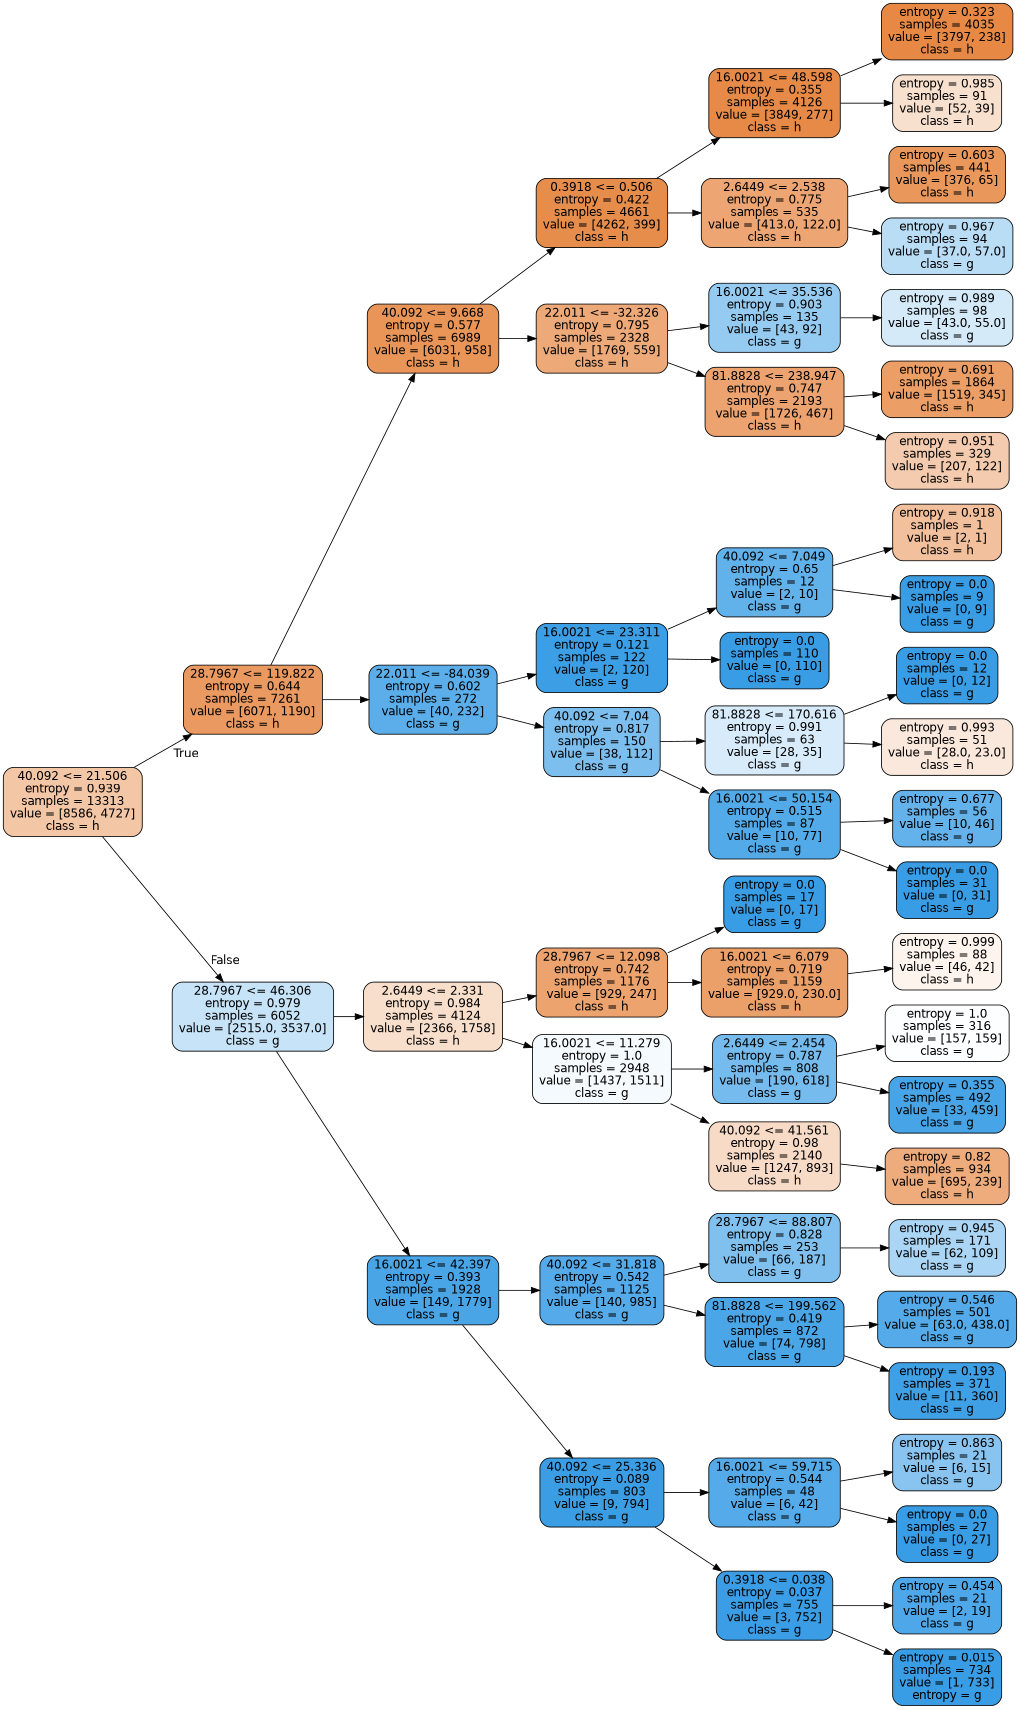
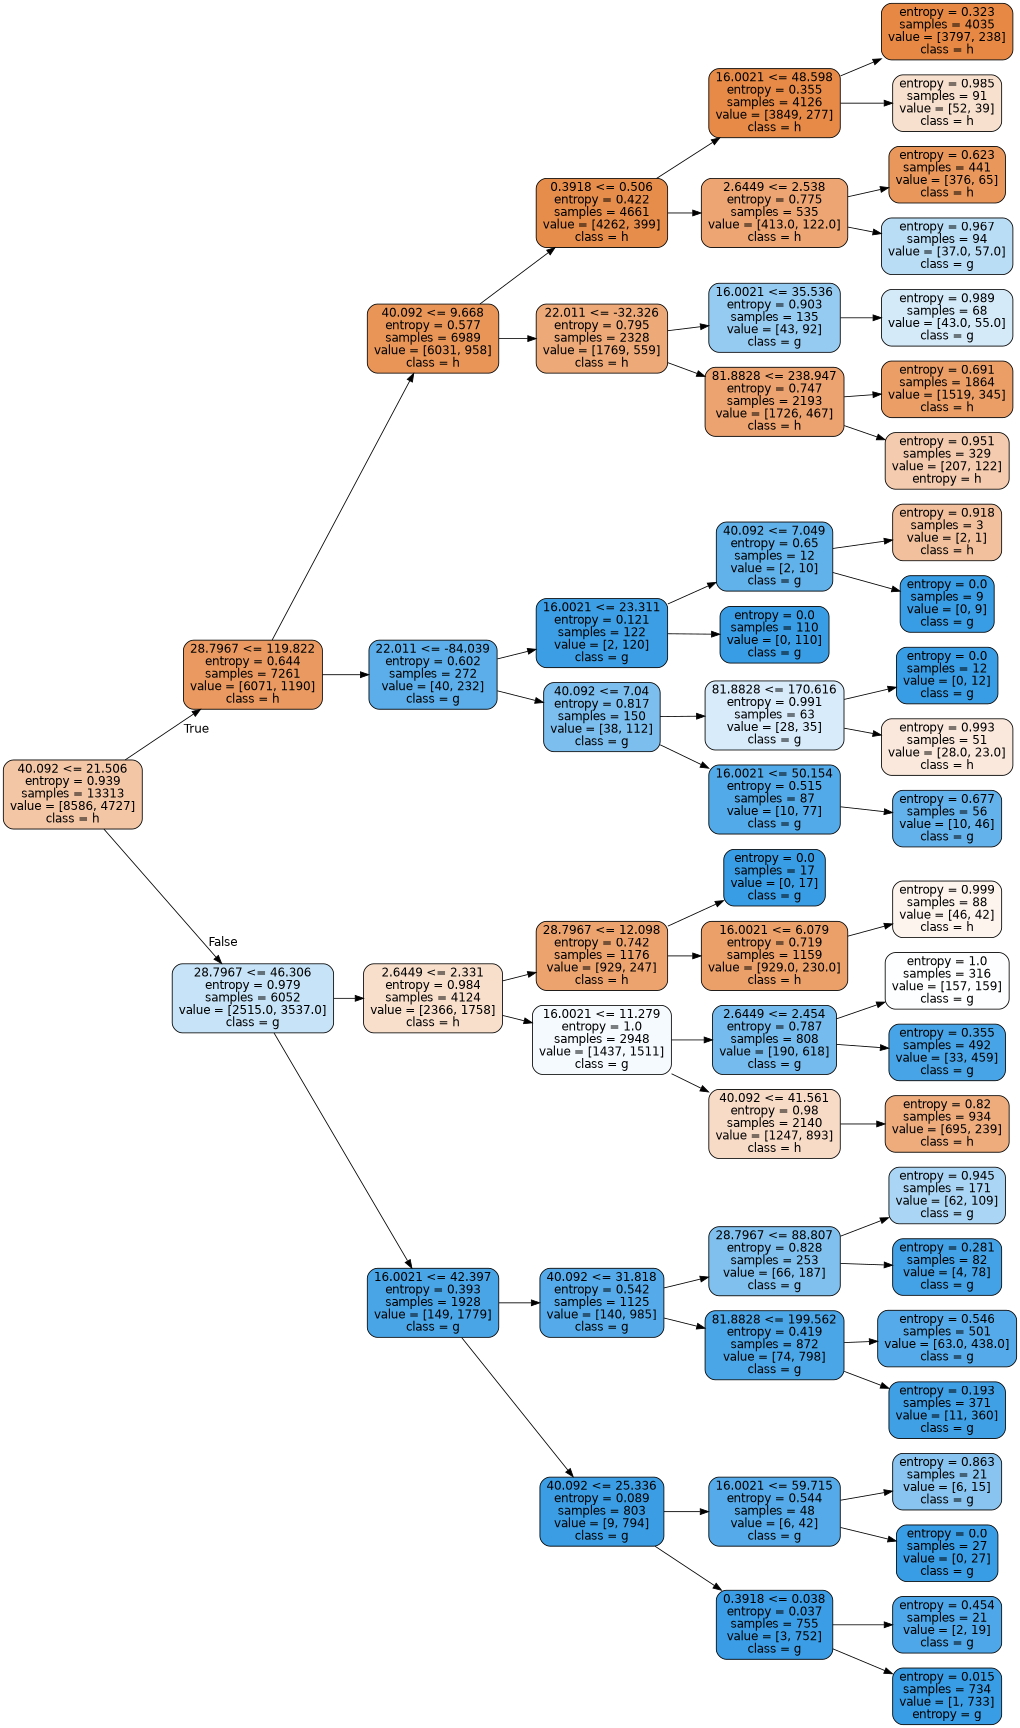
node "entropy = 0.603 samples = 441 value = [376, 65] class = h": label "entropy = 0.603 samples = 441 value = [376, 65] class = h" -> "entropy = 0.623 samples = 441 value = [376, 65] class = h"
node "entropy = 0.989 samples = 98 value = [43.0, 55.0] class = g": label "entropy = 0.989 samples = 98 value = [43.0, 55.0] class = g" -> "entropy = 0.989 samples = 68 value = [43.0, 55.0] class = g"
node "entropy = 0.951 samples = 329 value = [207, 122] class = h": label "entropy = 0.951 samples = 329 value = [207, 122] class = h" -> "entropy = 0.951 samples = 329 value = [207, 122] entropy = h"
node "entropy = 0.918 samples = 1 value = [2, 1] class = h": label "entropy = 0.918 samples = 1 value = [2, 1] class = h" -> "entropy = 0.918 samples = 3 value = [2, 1] class = h"
node "entropy = 0.0 samples = 31 value = [0, 31] class = g": removed
node "entropy = 0.281 samples = 82 value = [4, 78] class = g": added
